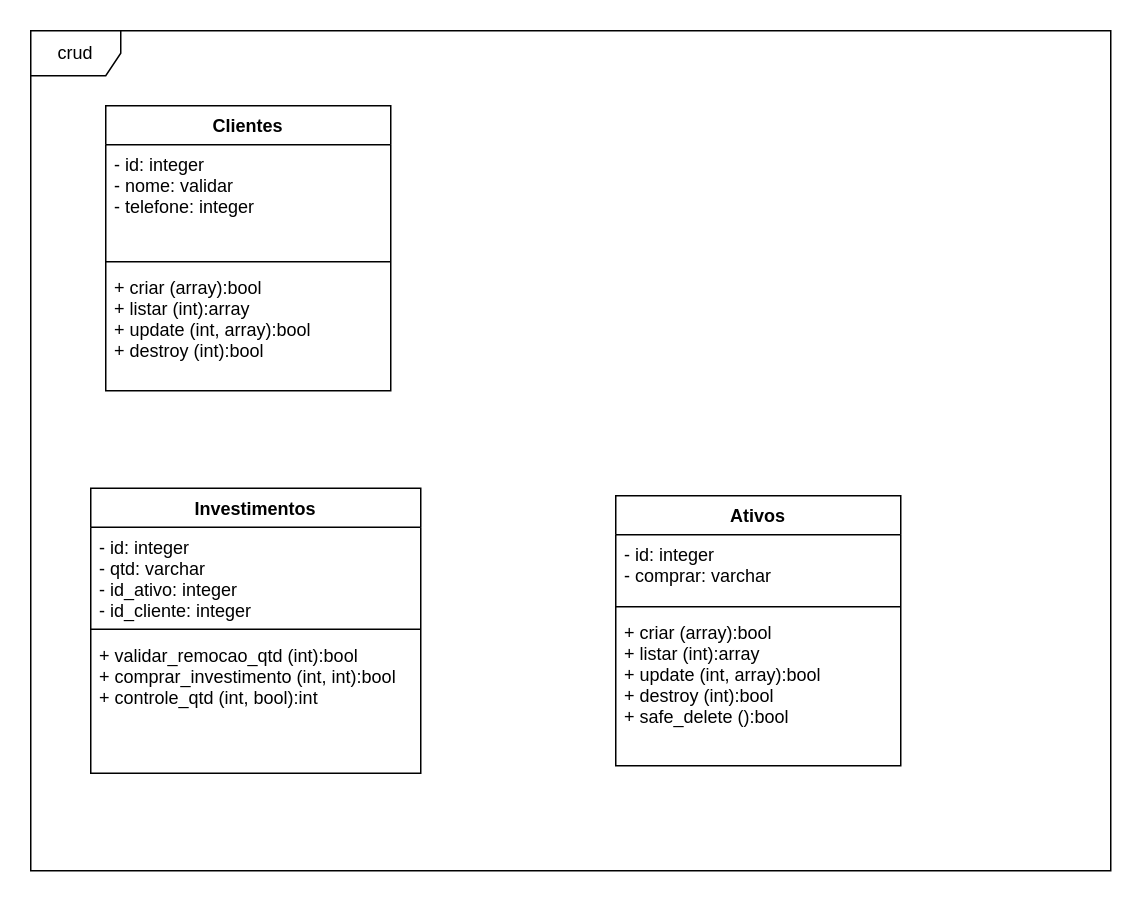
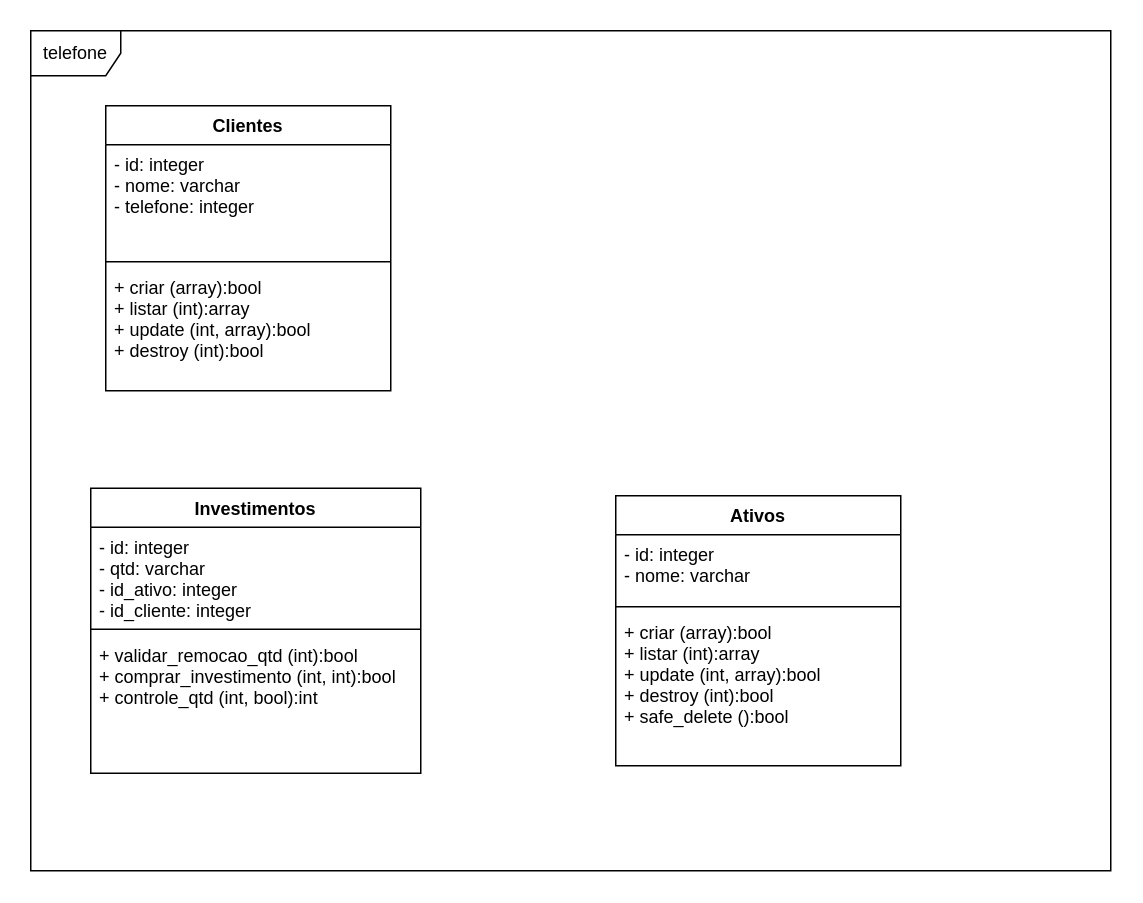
node "crud": label "crud" -> "telefone"
node "- id: integer - nome: validar - telefone: integer": label "- id: integer - nome: validar - telefone: integer" -> "- id: integer - nome: varchar - telefone: integer"
node "- id: integer - comprar: varchar": label "- id: integer - comprar: varchar" -> "- id: integer - nome: varchar"
